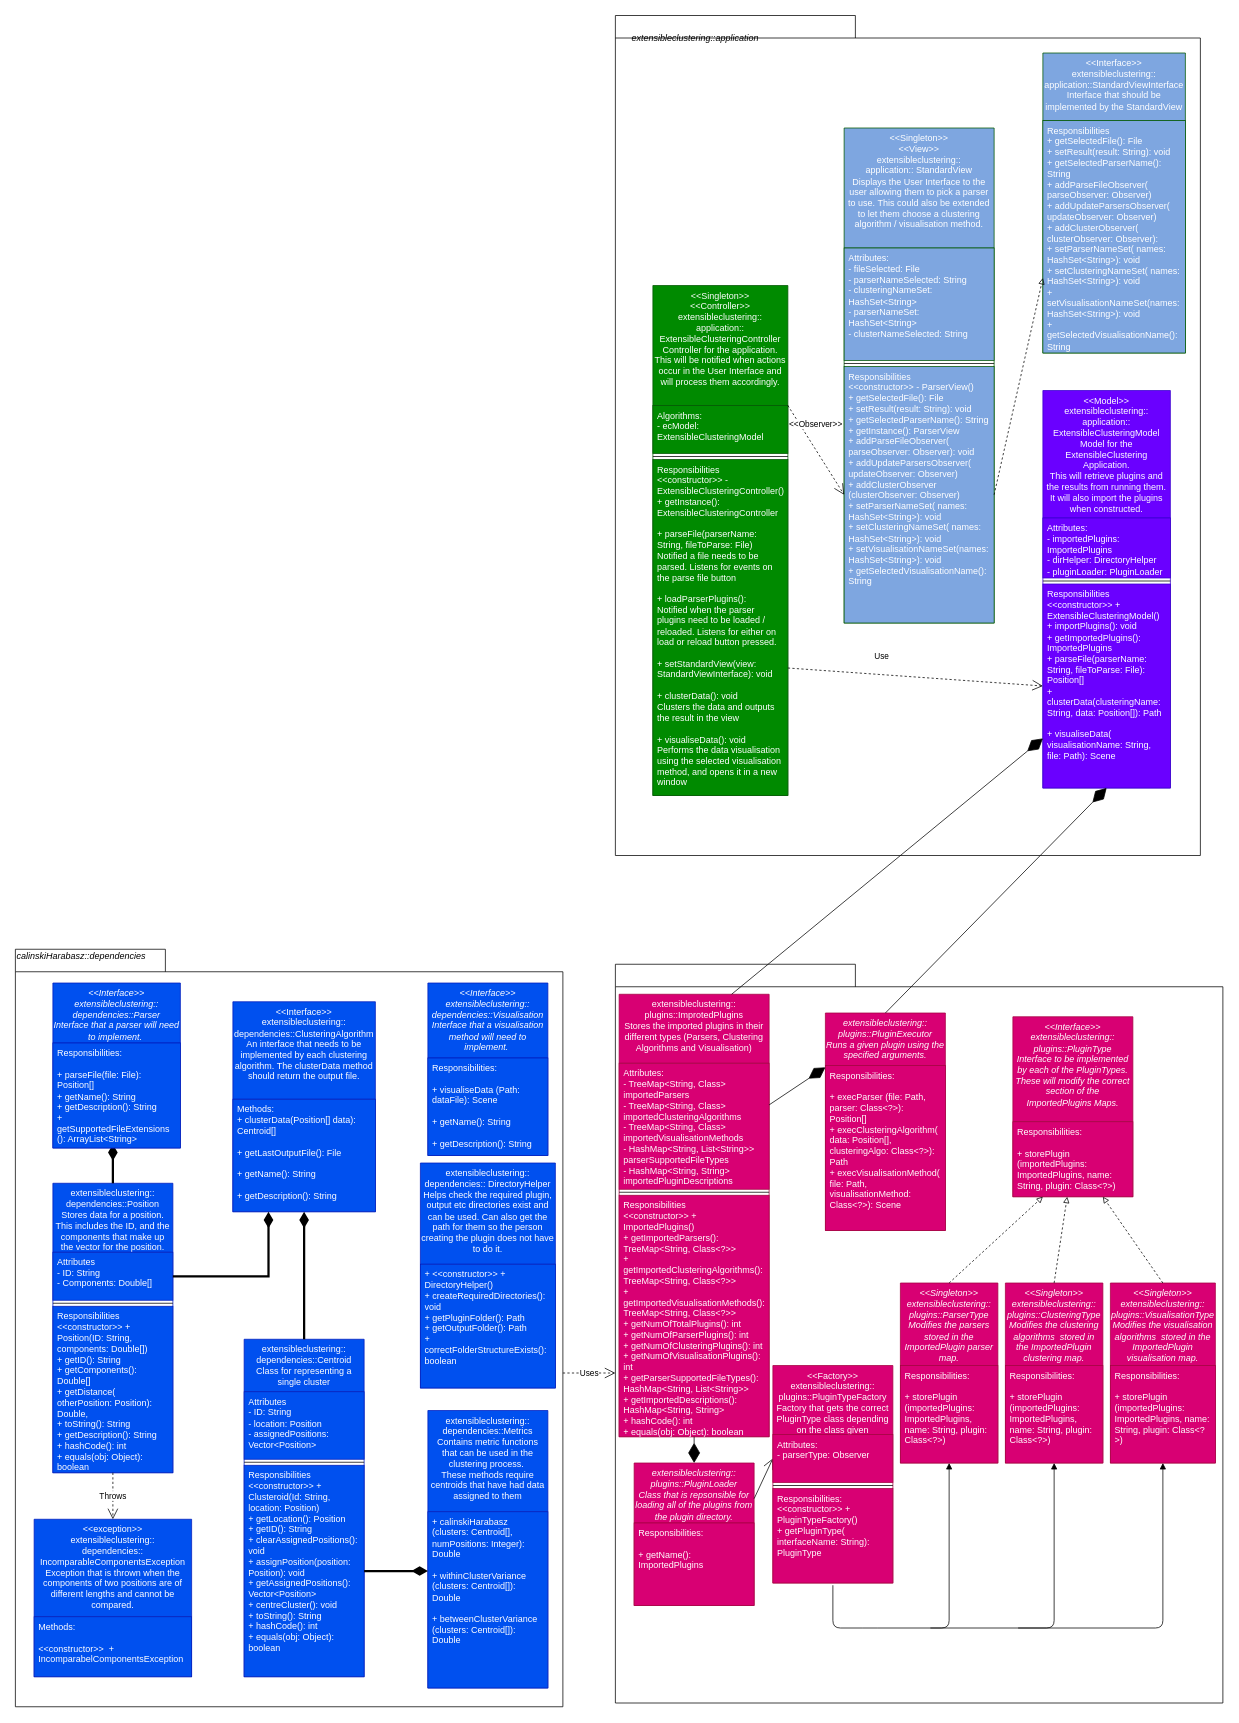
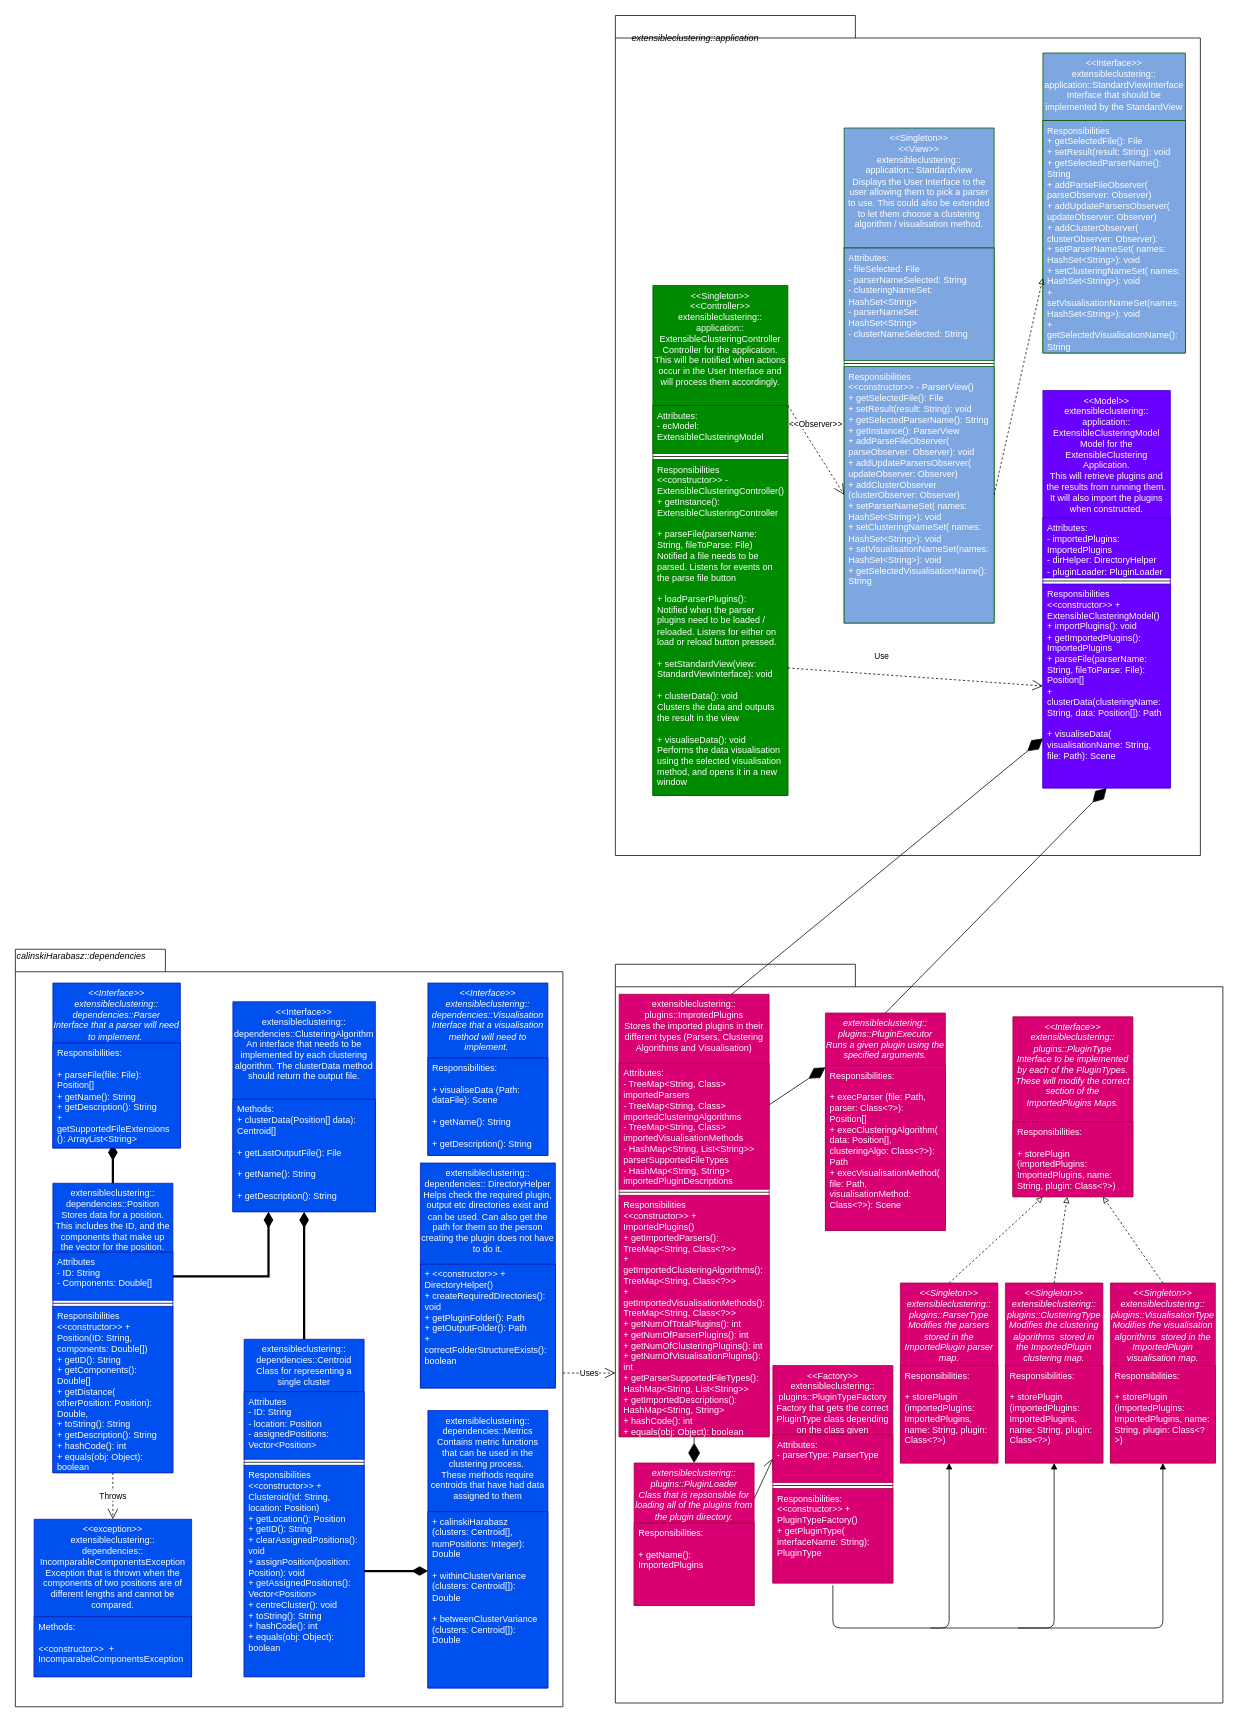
node "Algorithms: - ecModel: ExtensibleClusteringModel": label "Algorithms: - ecModel: ExtensibleClusteringModel" -> "Attributes: - ecModel: ExtensibleClusteringModel"
node "Attributes: - parserType: Observer": label "Attributes: - parserType: Observer" -> "Attributes: - parserType: ParserType"
